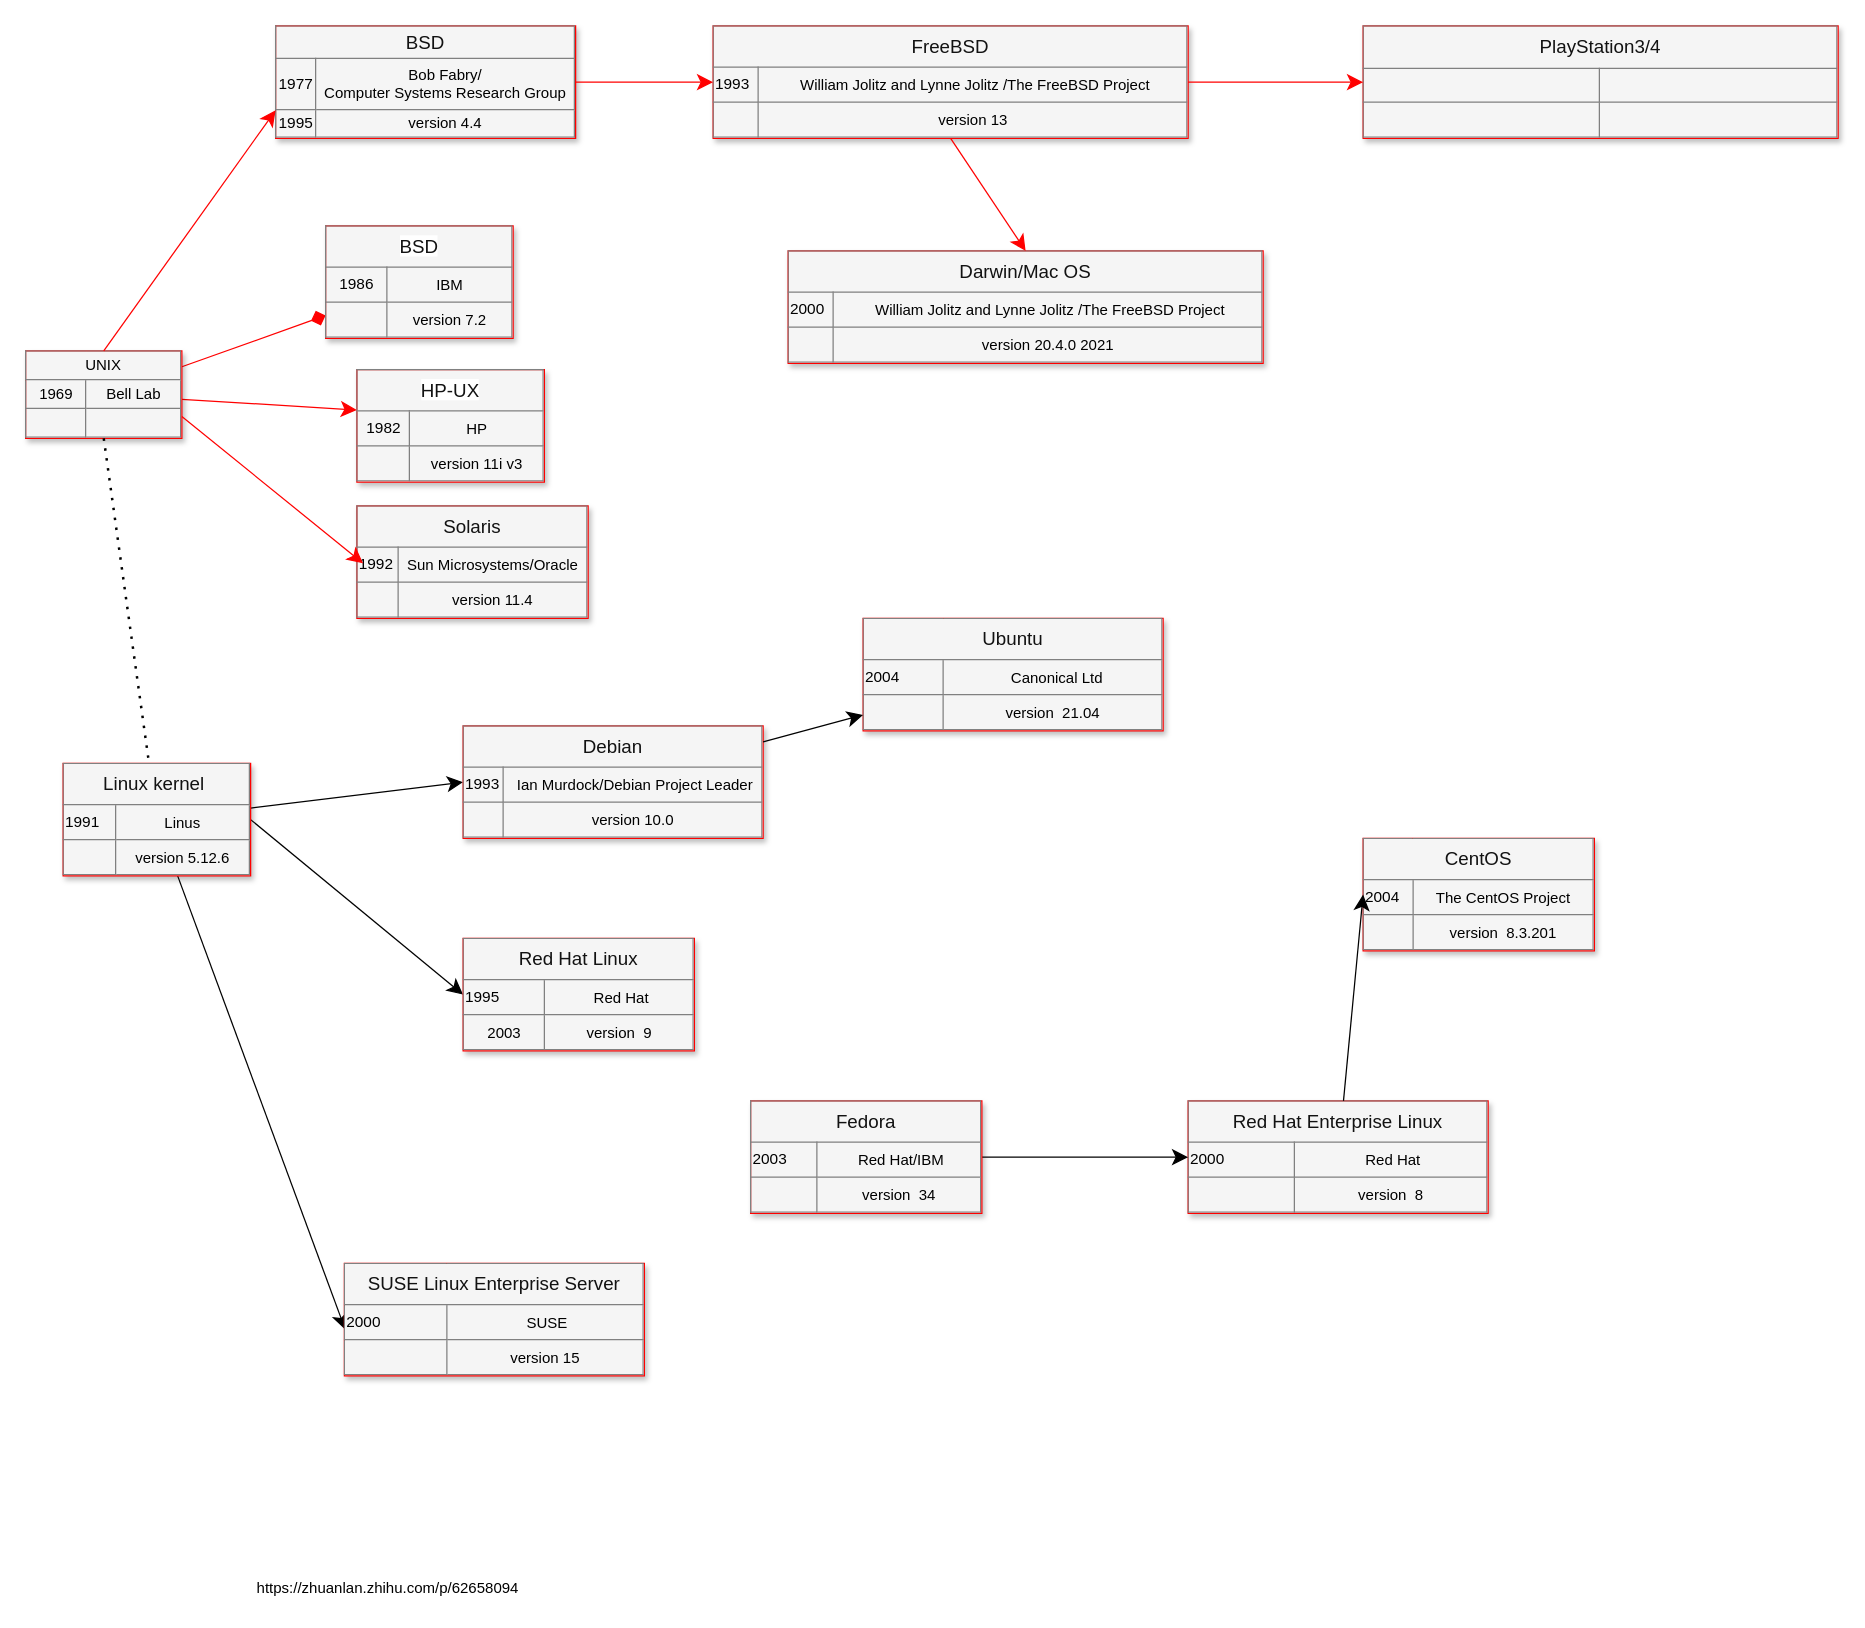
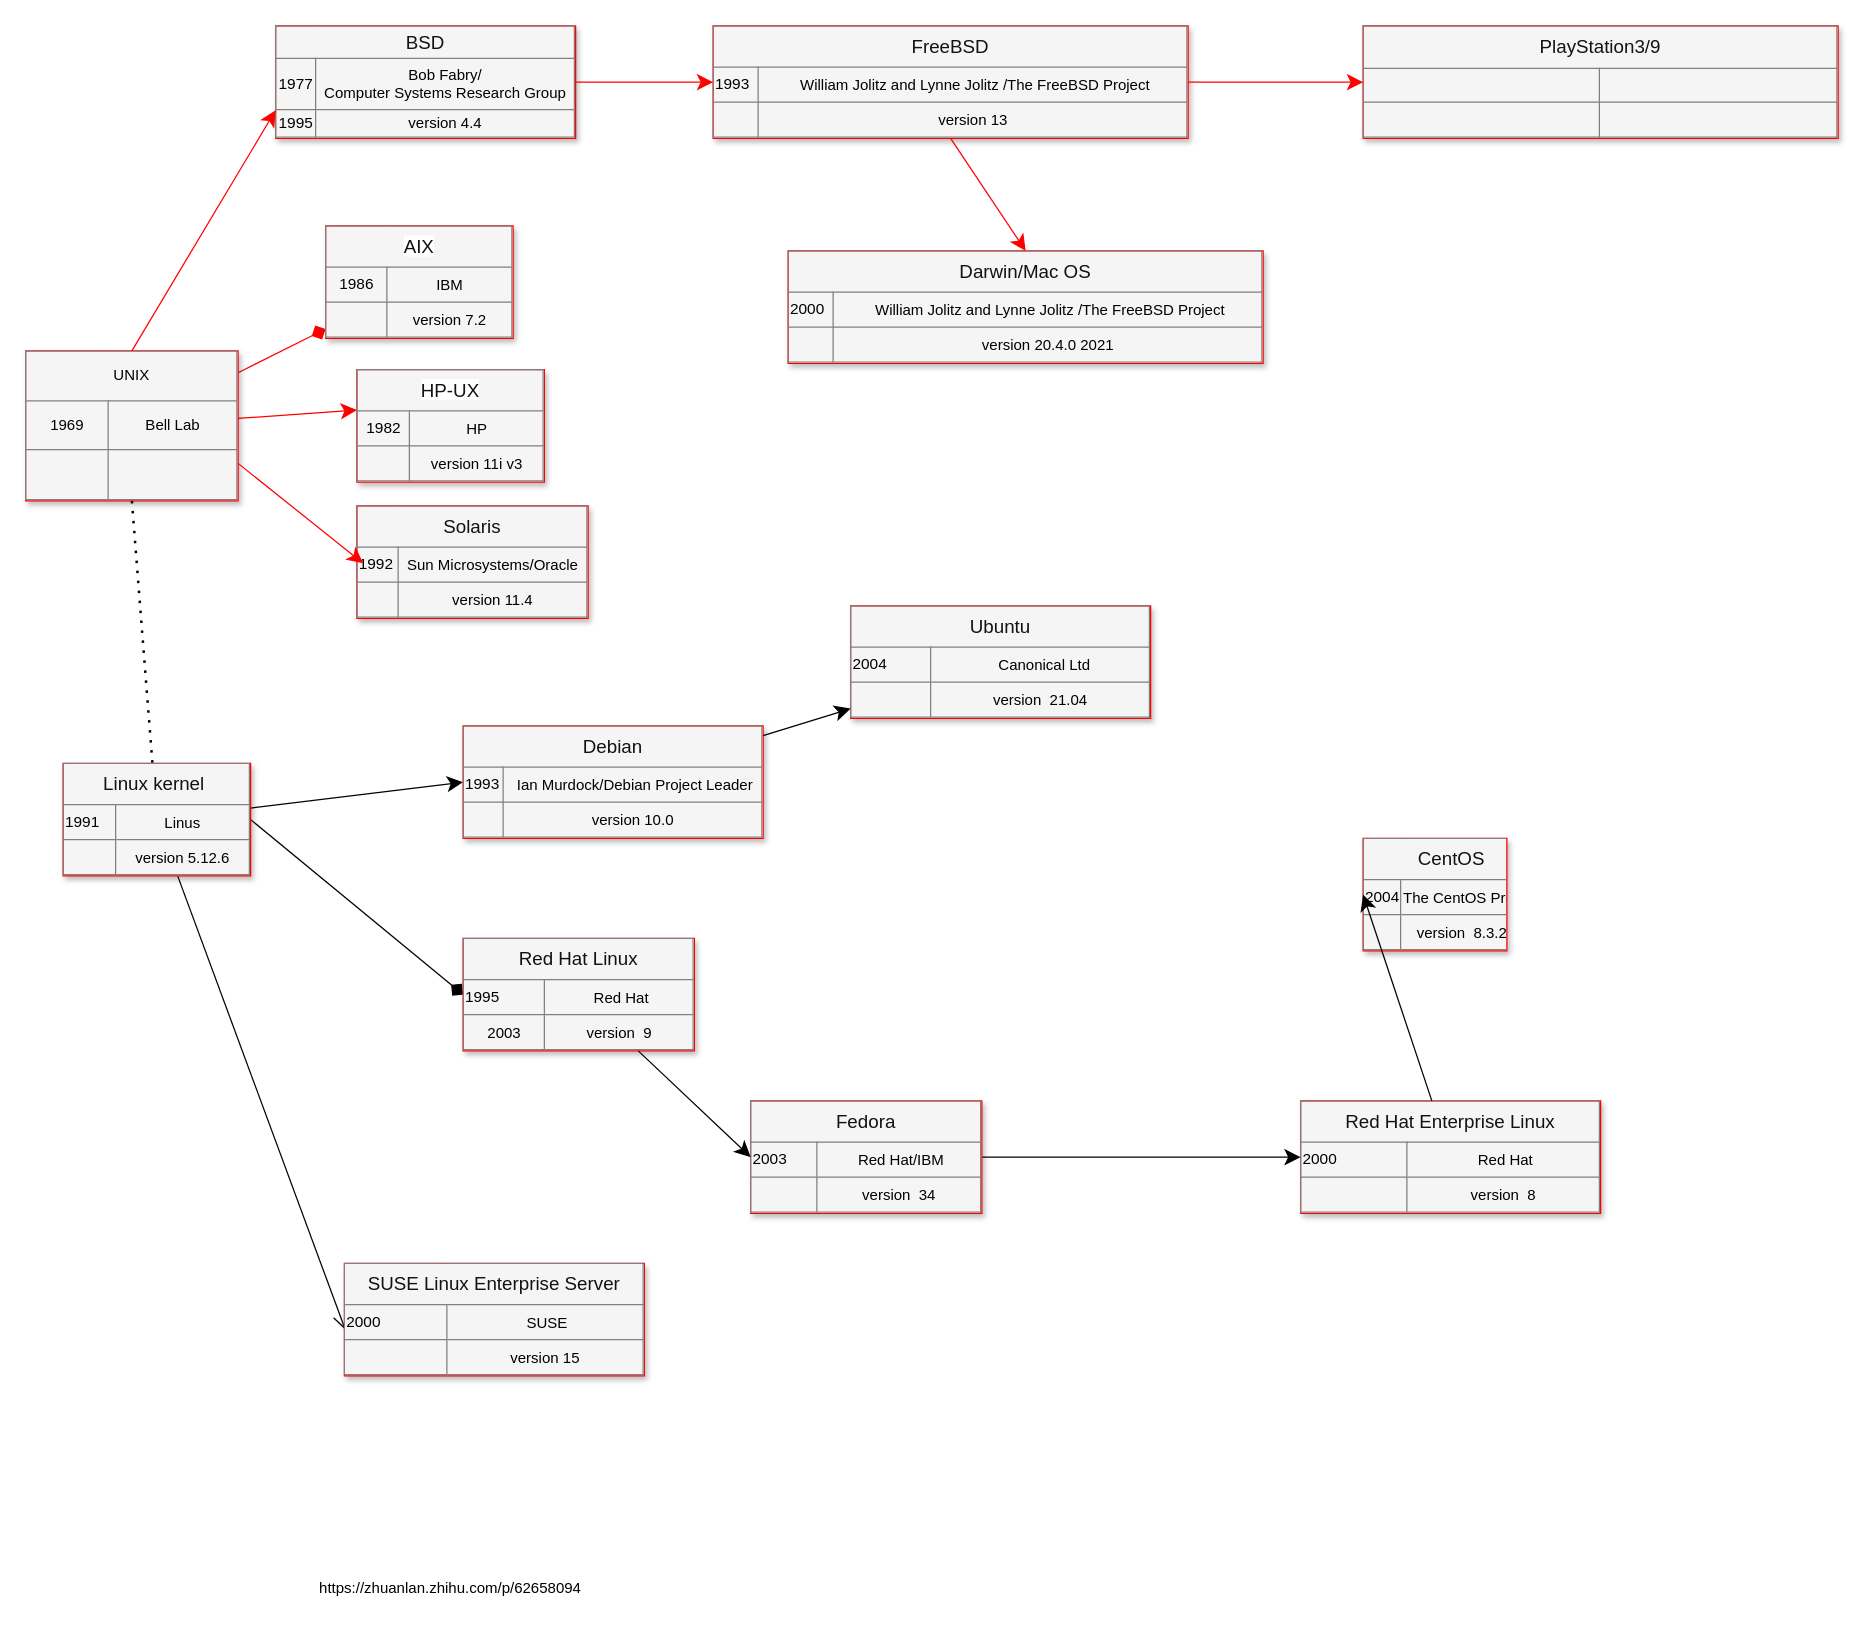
node "PlayStation3/4": label "PlayStation3/4" -> "PlayStation3/9"
node "BSD 1986 IBM version 7.2": label "BSD 1986 IBM version 7.2" -> "AIX 1986 IBM version 7.2"
node "UNIX 1969 Bell Lab": size 156x88 -> 213x150
node "Ubuntu 2004 Canonical Ltd version 21.04": moved (1013, 674) -> (1001, 662)
node "CentOS 2004 The CentOS Project version 8.3.201": size 231x113 -> 144x113
edge "Linux kernel 1991 Linus version 5.12.6" -> "Red Hat Linux 1995 Red Hat 2003 version 9": arrowhead classic -> diamond
edge "Red Hat Linux 1995 Red Hat 2003 version 9" -> "Fedora 2003 Red Hat/IBM version 34": added
node "Red Hat Enterprise Linux 2000 Red Hat version 8": moved (1338, 1157) -> (1451, 1157)
edge "Linux kernel 1991 Linus version 5.12.6" -> "SUSE Linux Enterprise Server 2000 SUSE version 15": arrowhead classic -> open
node "https://zhuanlan.zhihu.com/p/62658094": moved (388, 1588) -> (451, 1588)
